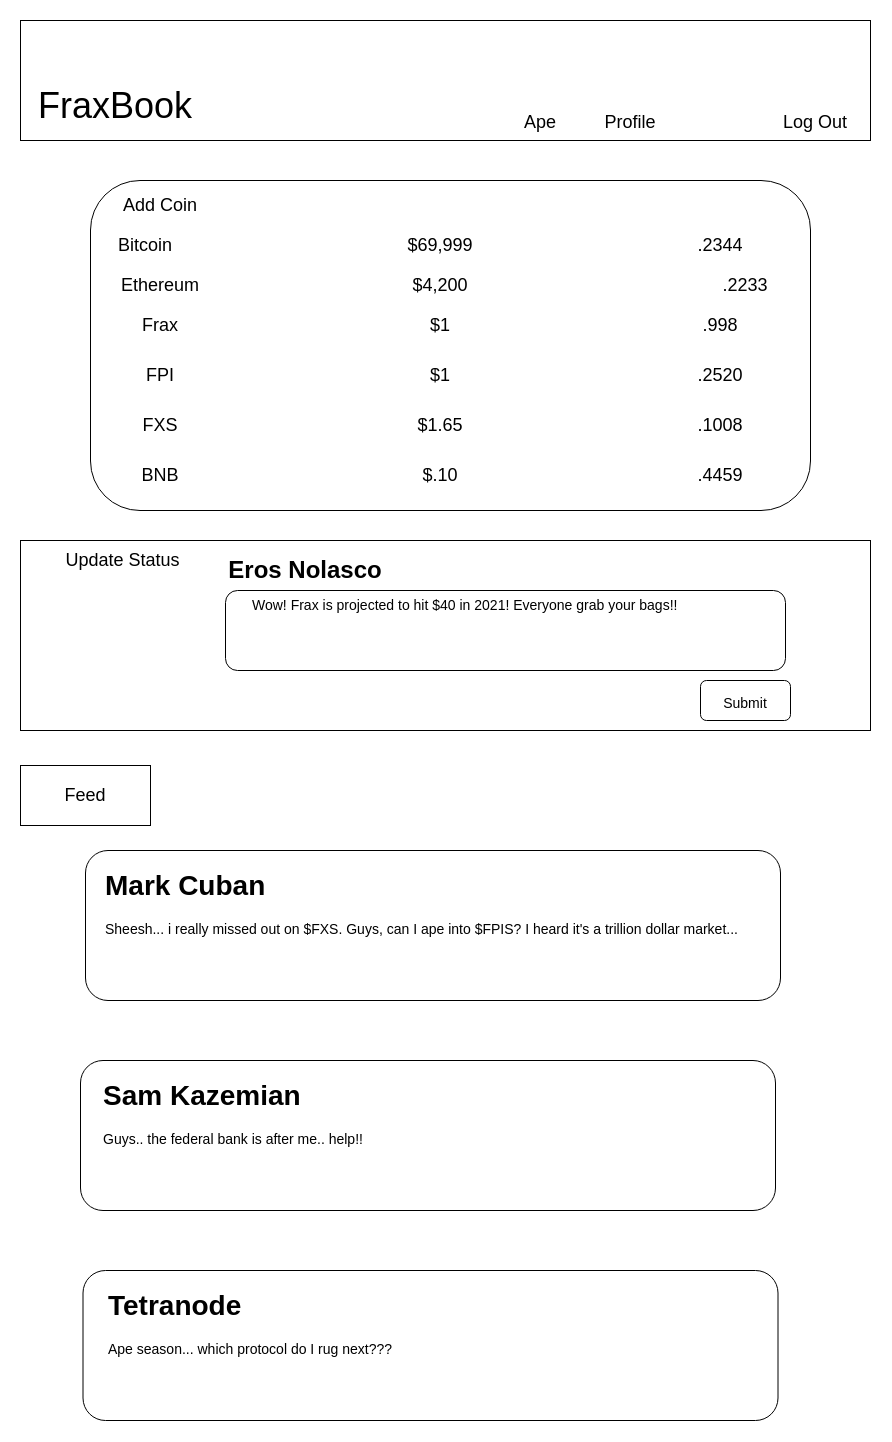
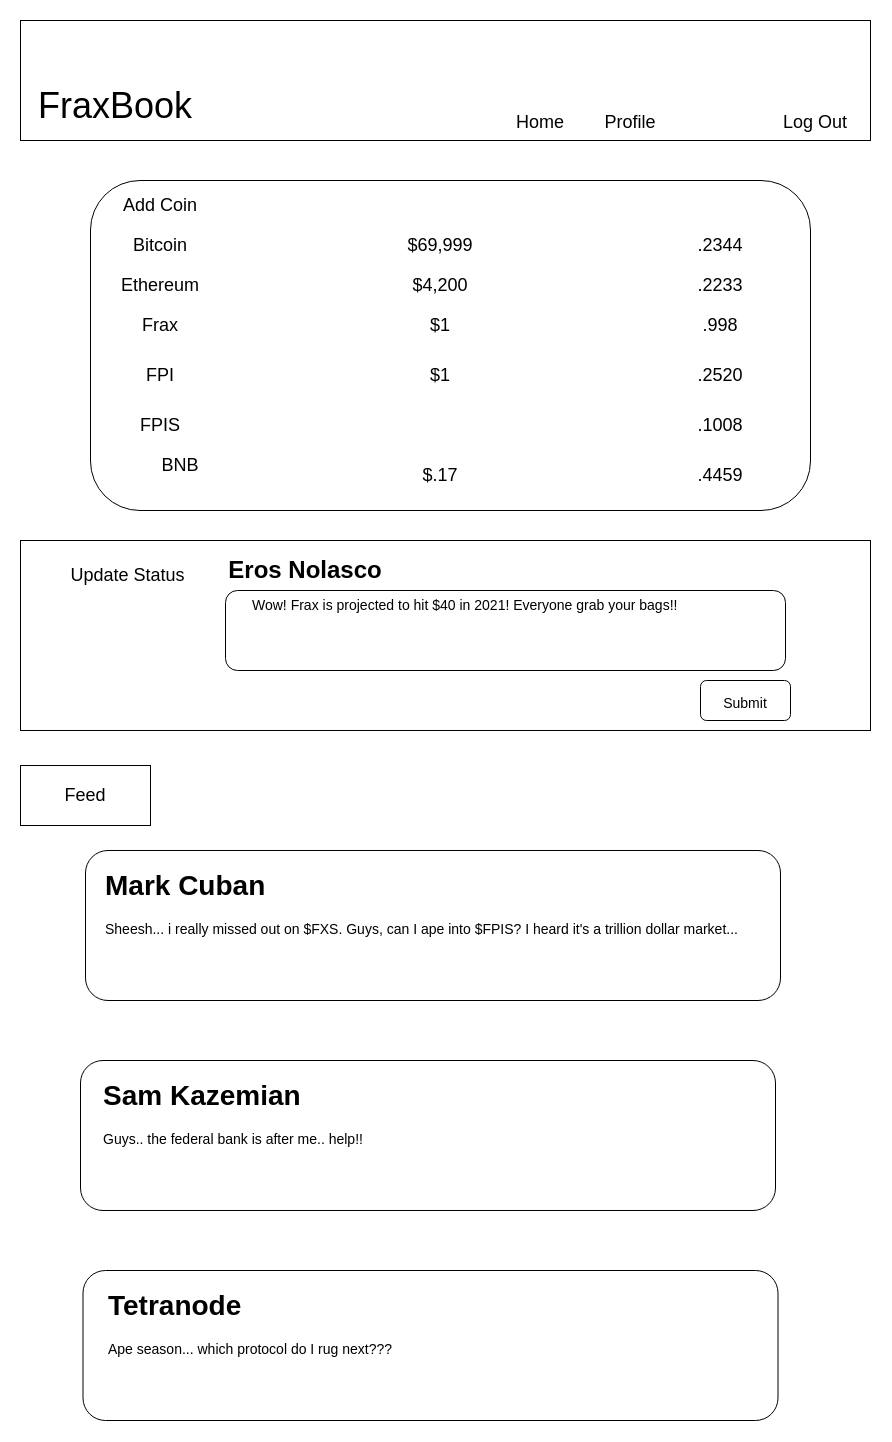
node "Ape": label "Ape" -> "Home"
node "Bitcoin": moved (146, 246) -> (161, 246)
node ".2233": moved (746, 286) -> (721, 286)
node "FXS": label "FXS" -> "FPIS"
node "$1.65": removed
node "BNB": moved (161, 476) -> (181, 466)
node "$.10": label "$.10" -> "$.17"
node "Update Status": moved (123, 561) -> (128, 576)
